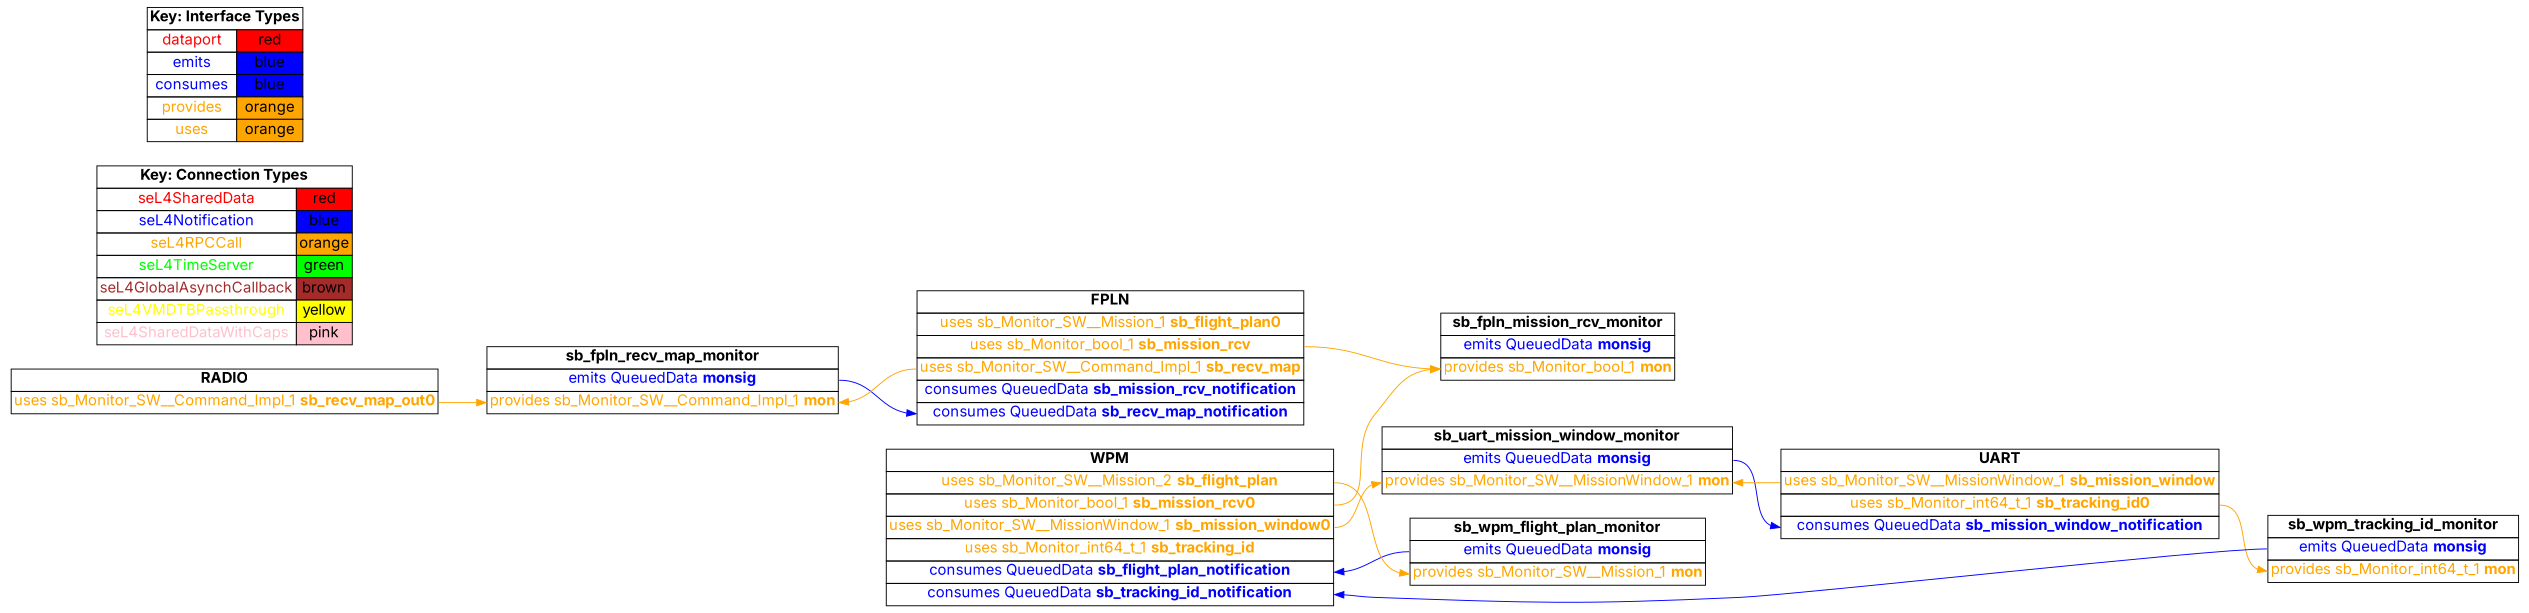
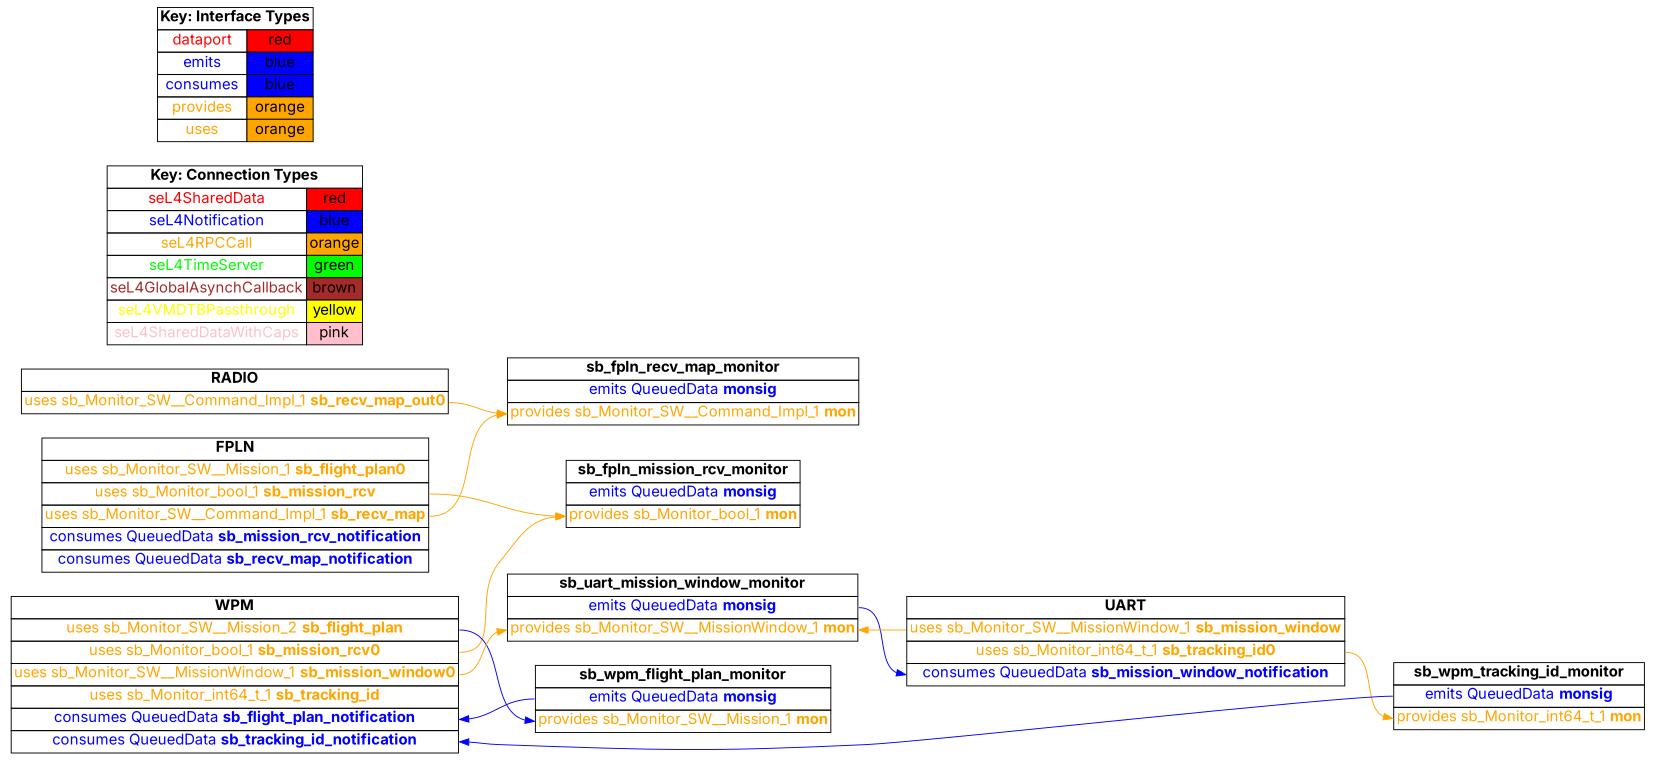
edge "sb_fpln_recv_map_monitor" -> "FPLN": removed
edge "WPM" -> "sb_wpm_flight_plan_monitor": color orange -> blue
